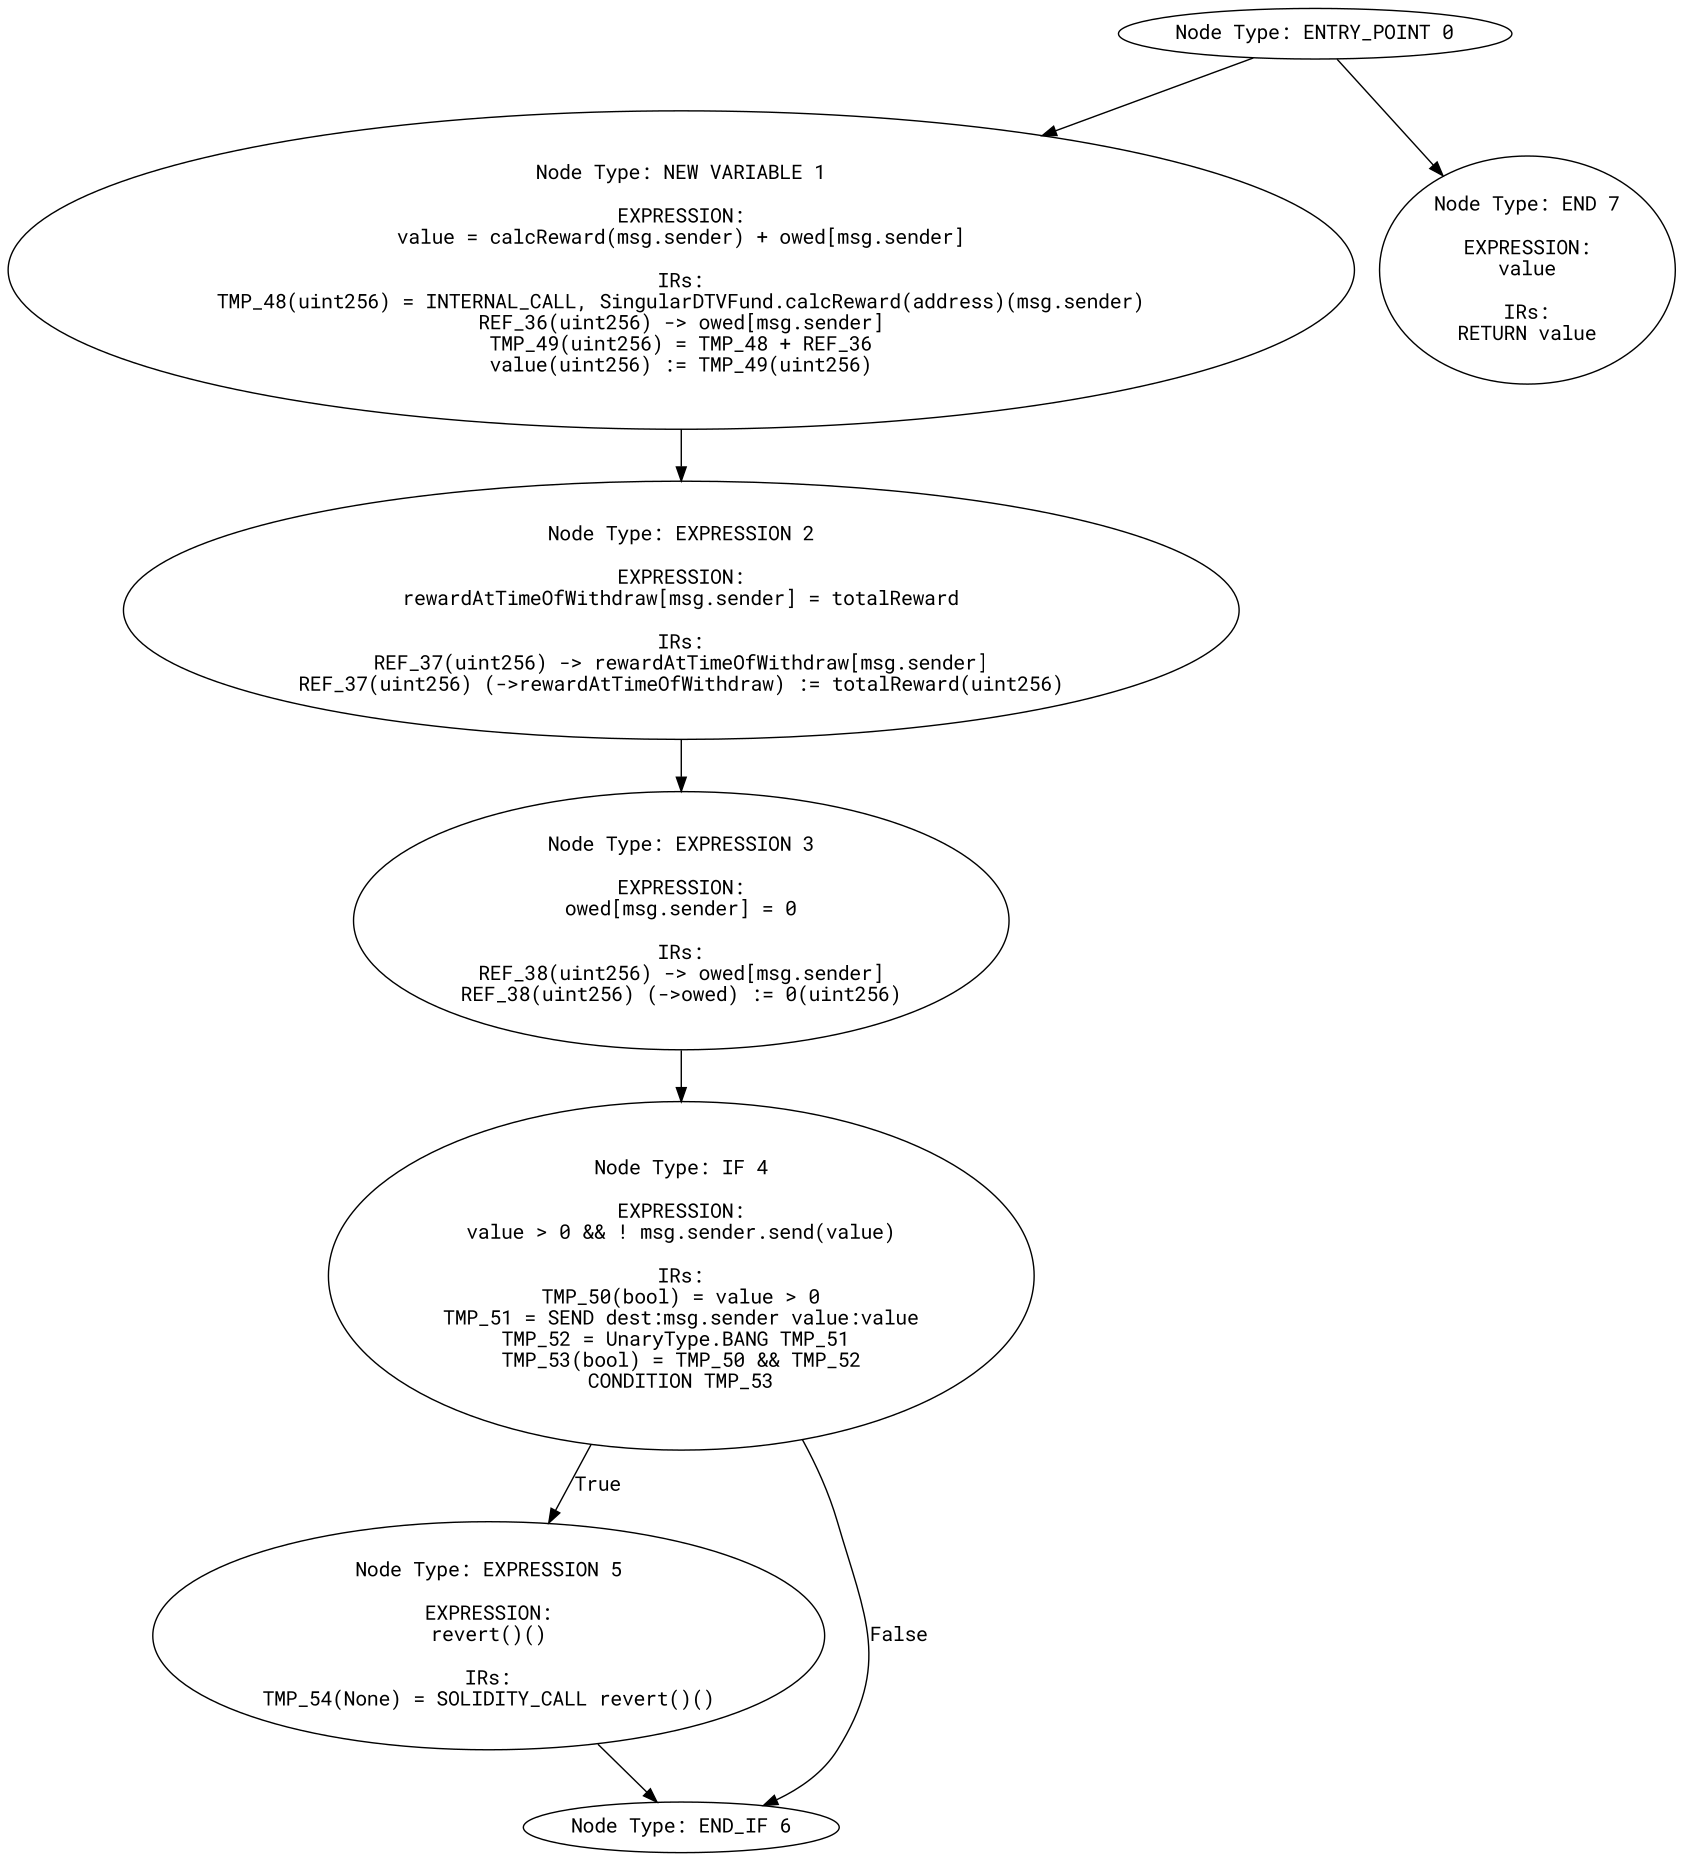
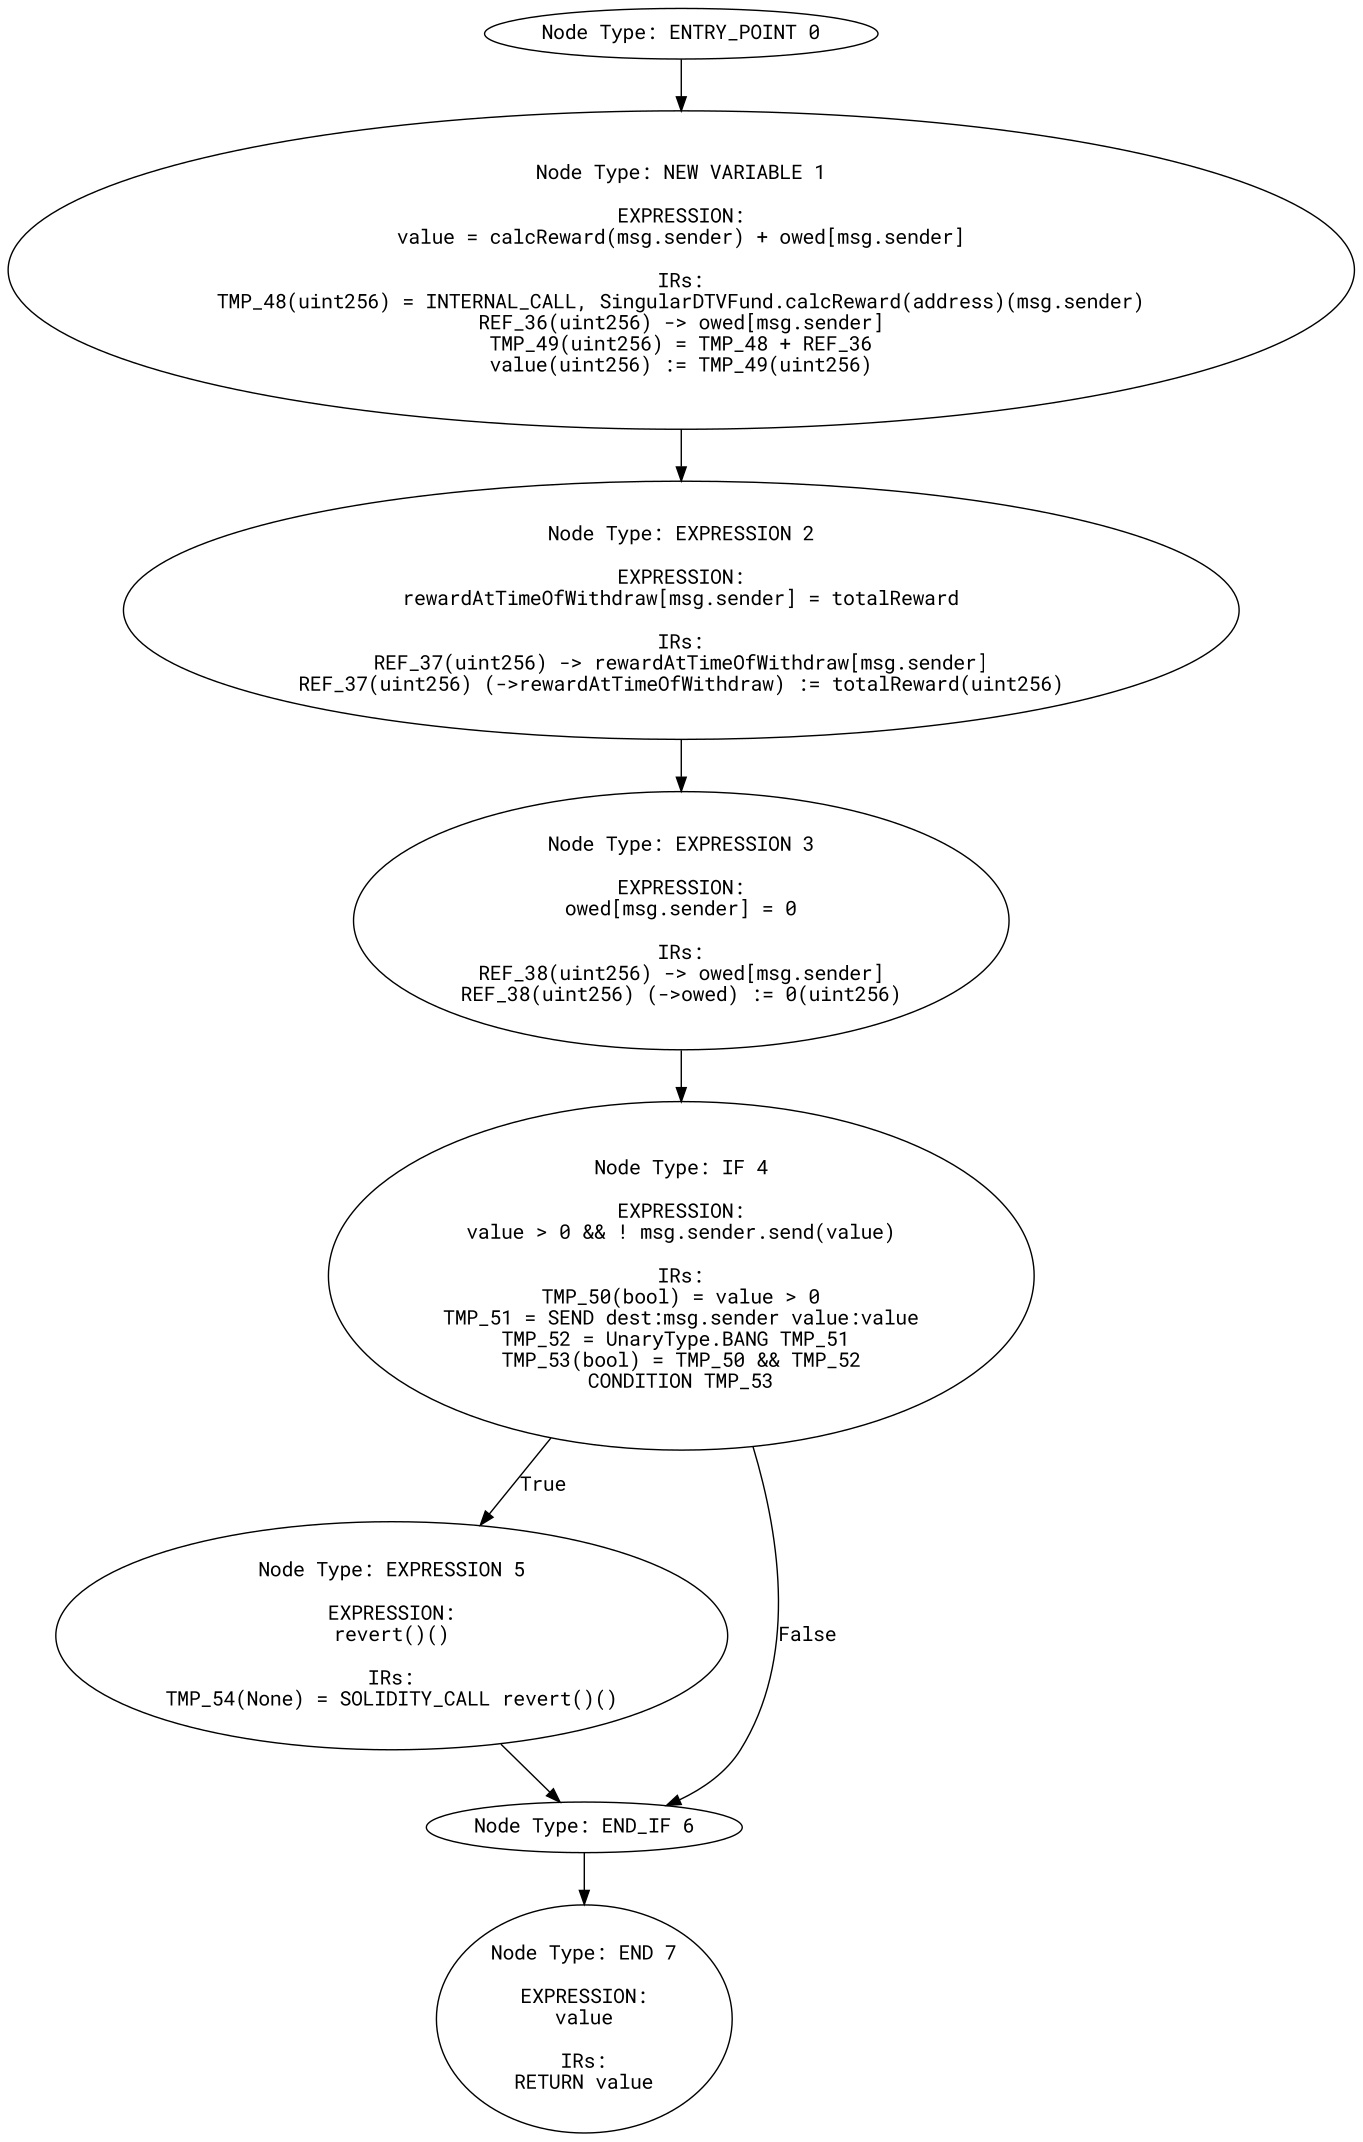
edge "Node Type: ENTRY_POINT 0" -> "Node Type: END 7 EXPRESSION: value IRs: RETURN value": now "Node Type: END_IF 6" -> "Node Type: END 7 EXPRESSION: value IRs: RETURN value"
